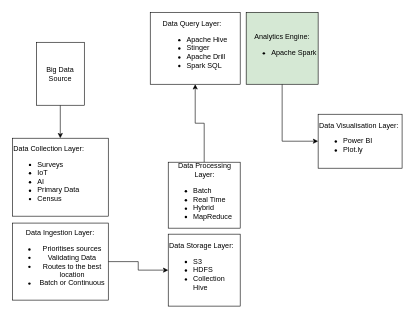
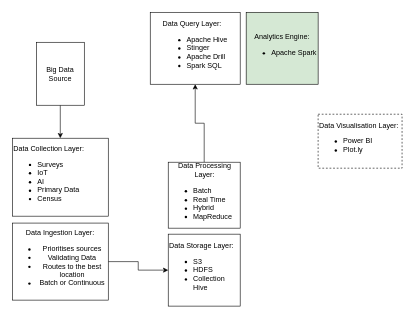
edge "Analytics Engine: Apache Spark" -> "Data Visualisation Layer: Power BI Plot.ly": removed
node "Data Visualisation Layer: Power BI Plot.ly": style solid -> dashed
